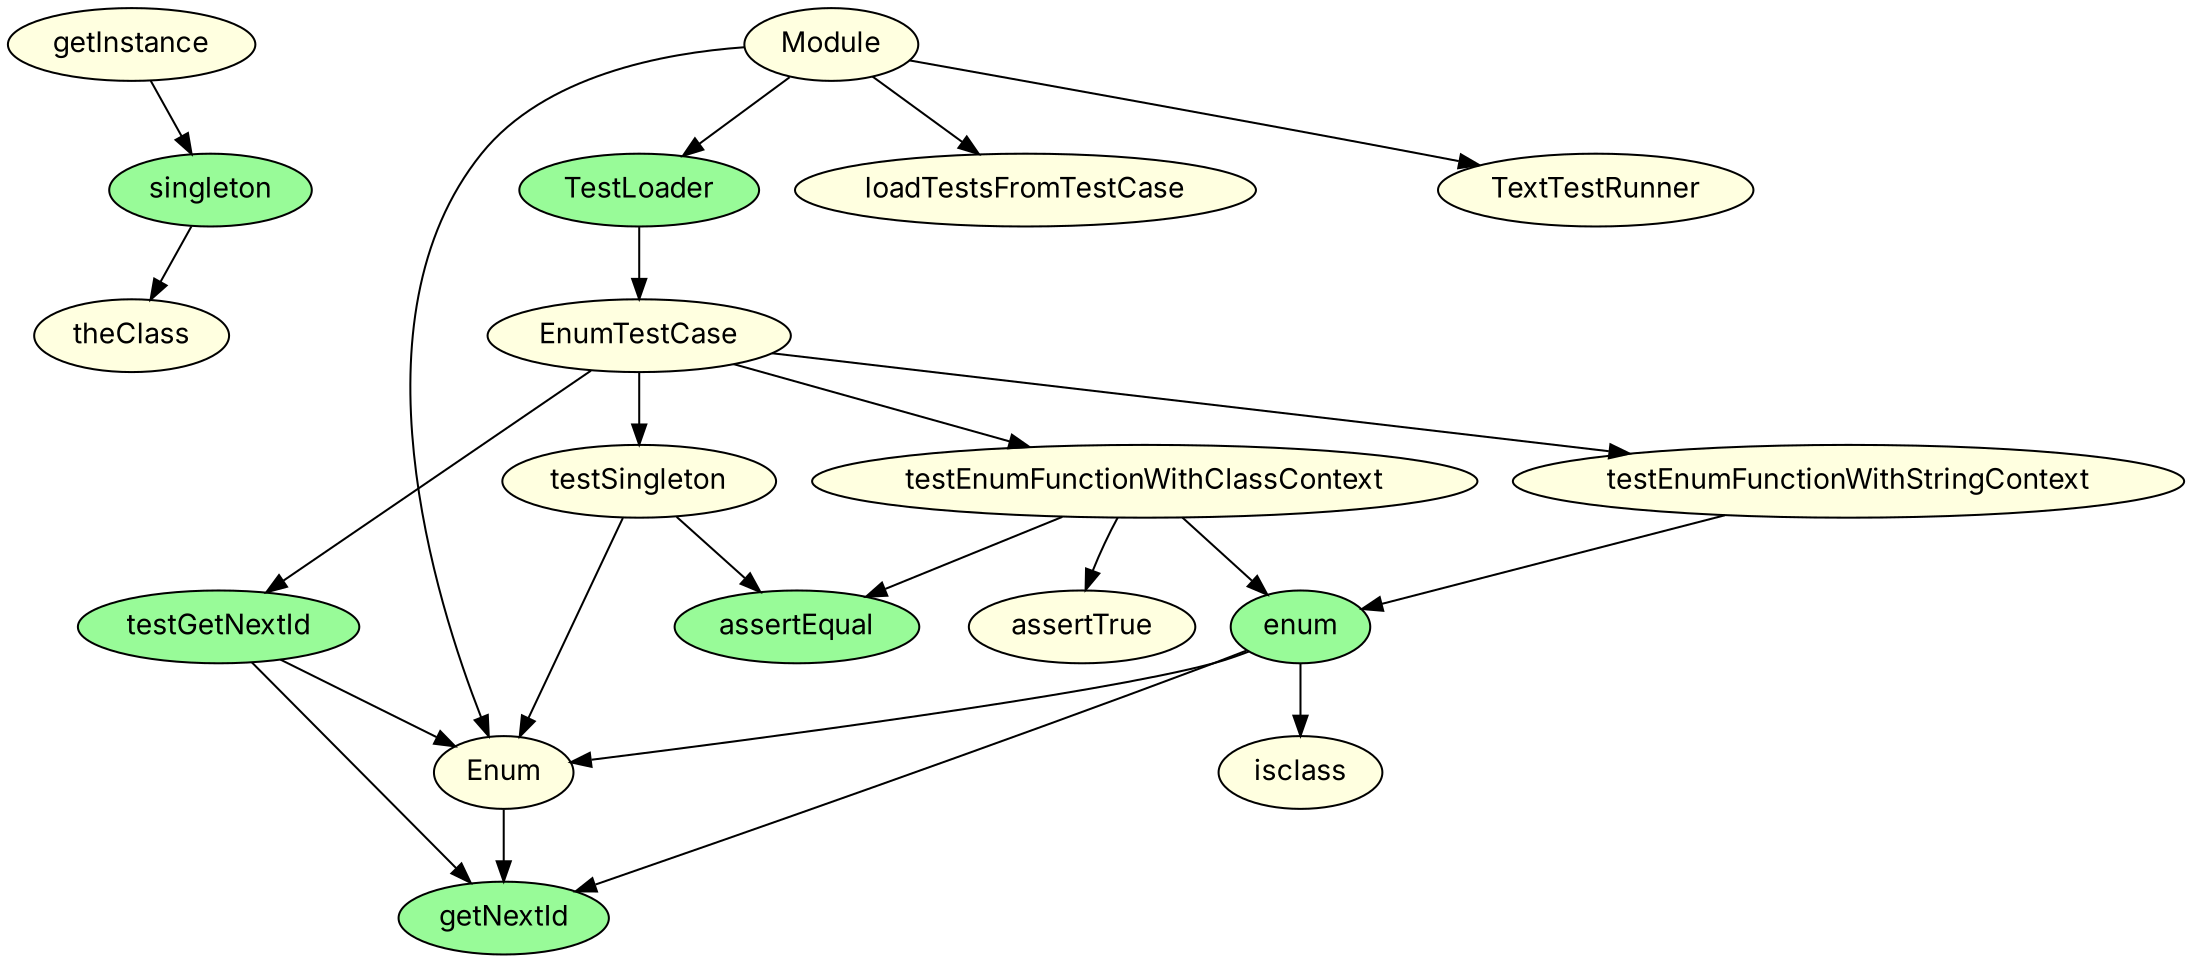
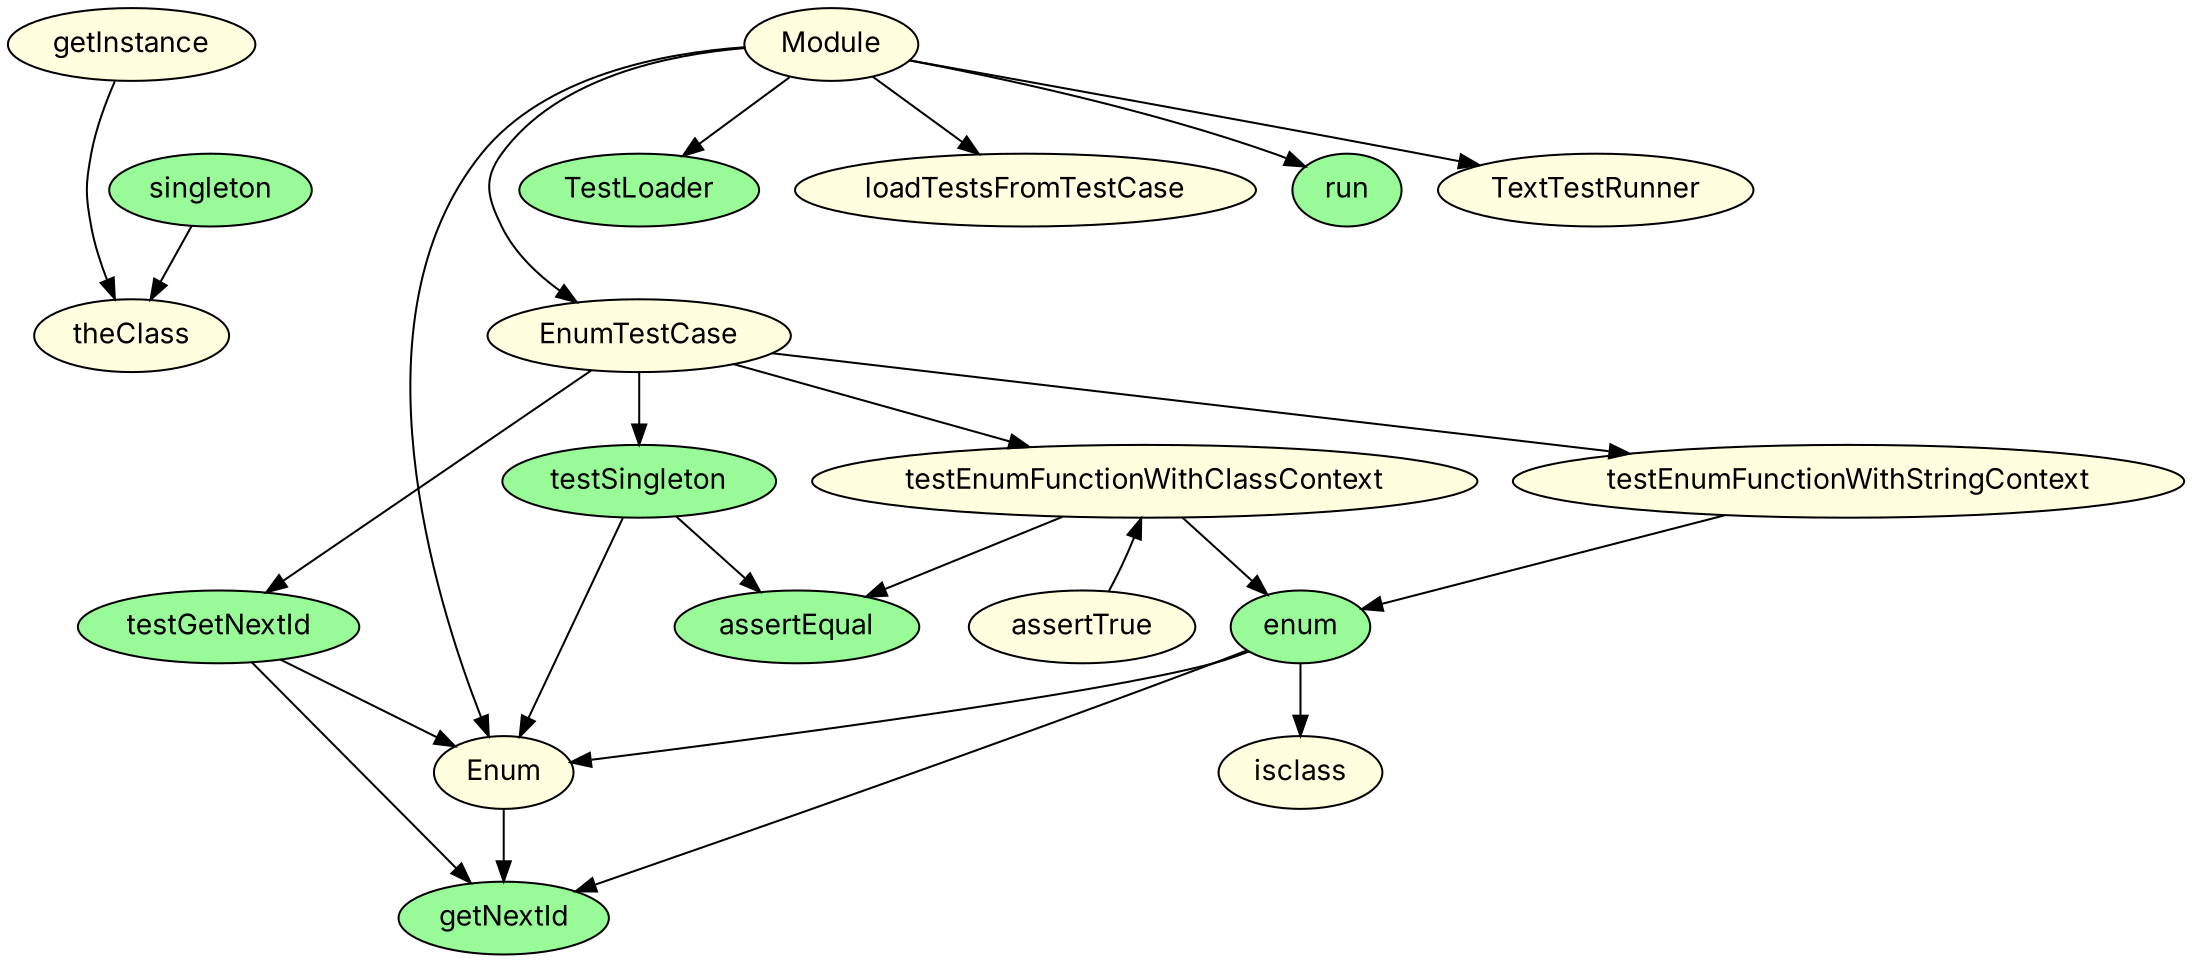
edge "getInstance" -> "singleton": now "getInstance" -> "theClass"
node "run": added
edge "TestLoader" -> "EnumTestCase": now "Module" -> "EnumTestCase"
node "testSingleton": fillcolor lightyellow -> palegreen
edge "testEnumFunctionWithClassContext" -> "assertTrue": reversed
